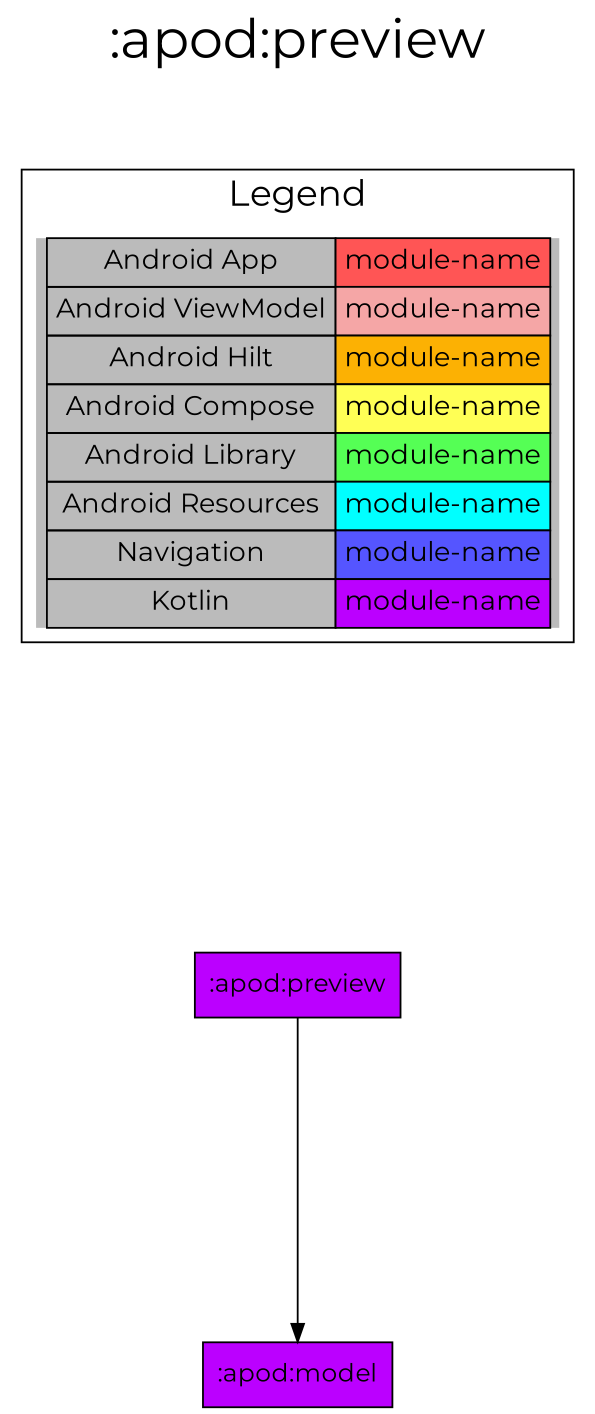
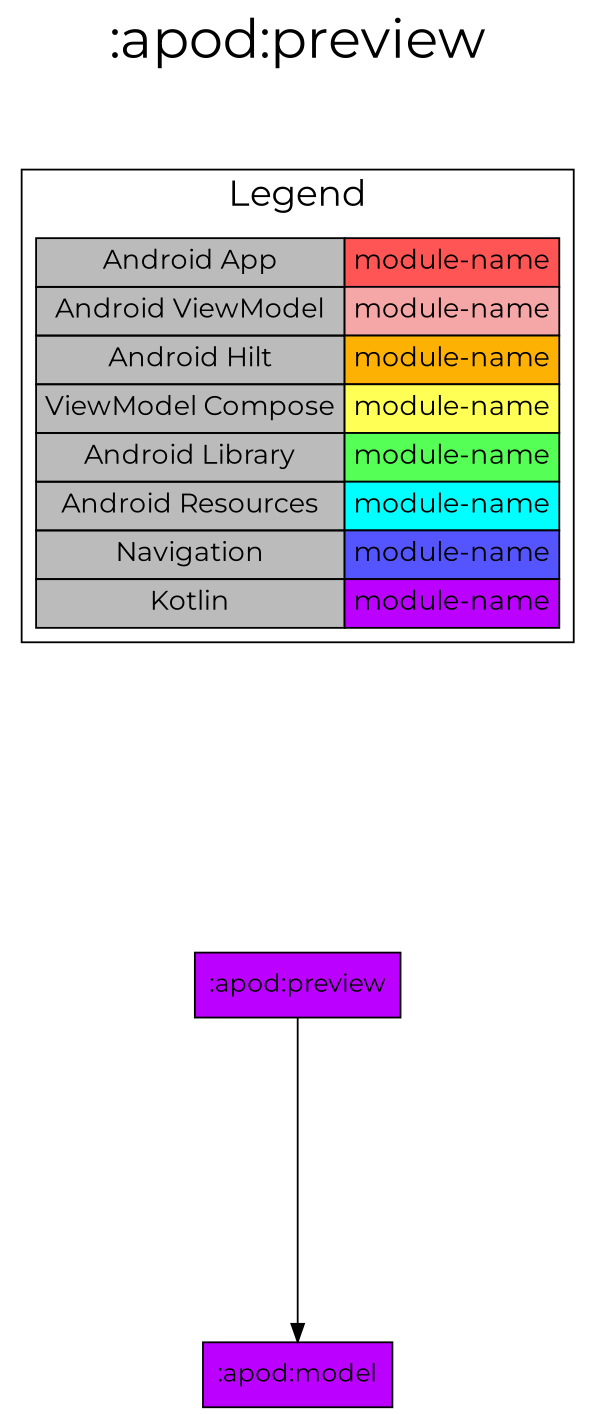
node "Android App": text "Android Compose" -> "ViewModel Compose"
